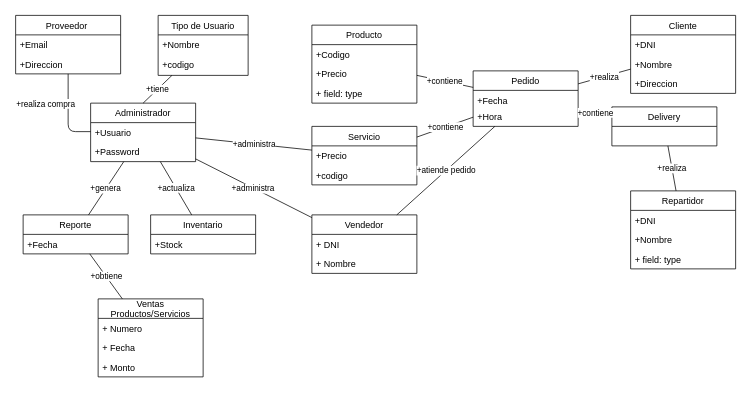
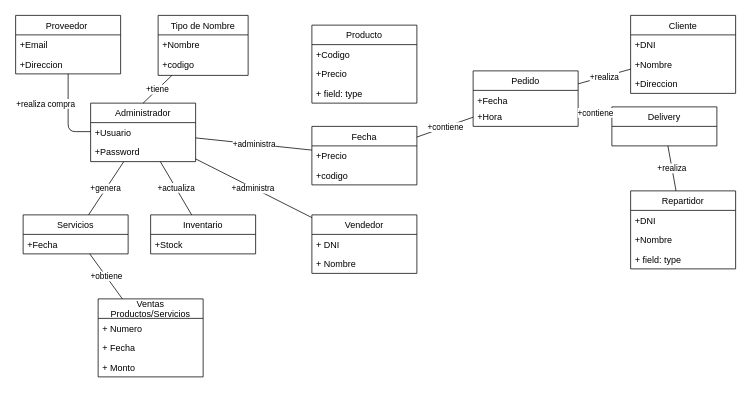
node "Tipo de Usuario": label "Tipo de Usuario" -> "Tipo de Nombre"
edge "Producto" -- "Pedido": removed, label "+contiene"
node "Servicio": label "Servicio" -> "Fecha"
edge "Pedido" -- "Vendedor": removed, label "+atiende pedido"
node "Reporte": label "Reporte" -> "Servicios"
